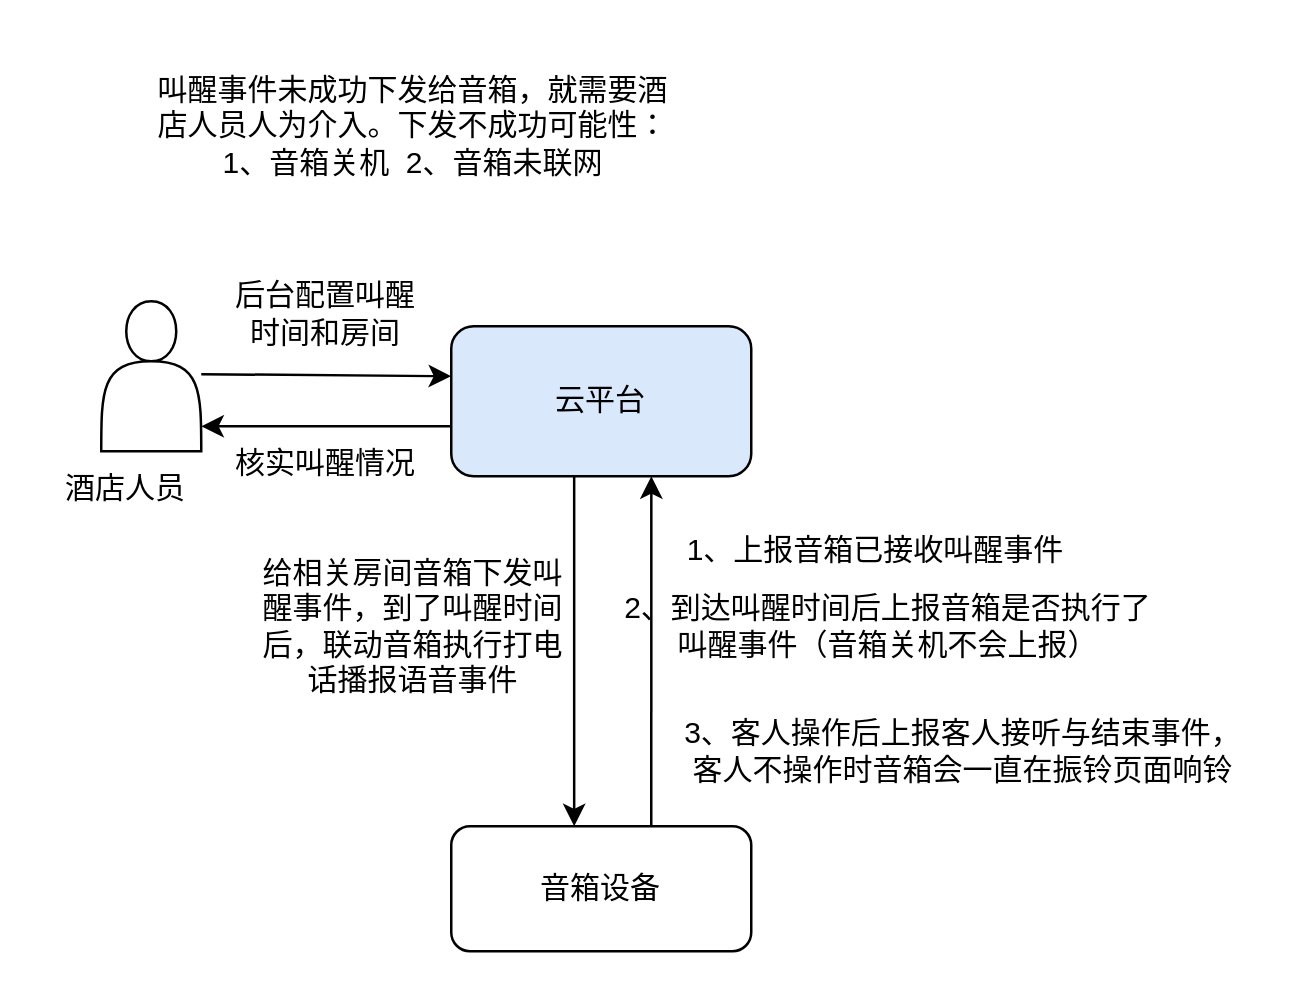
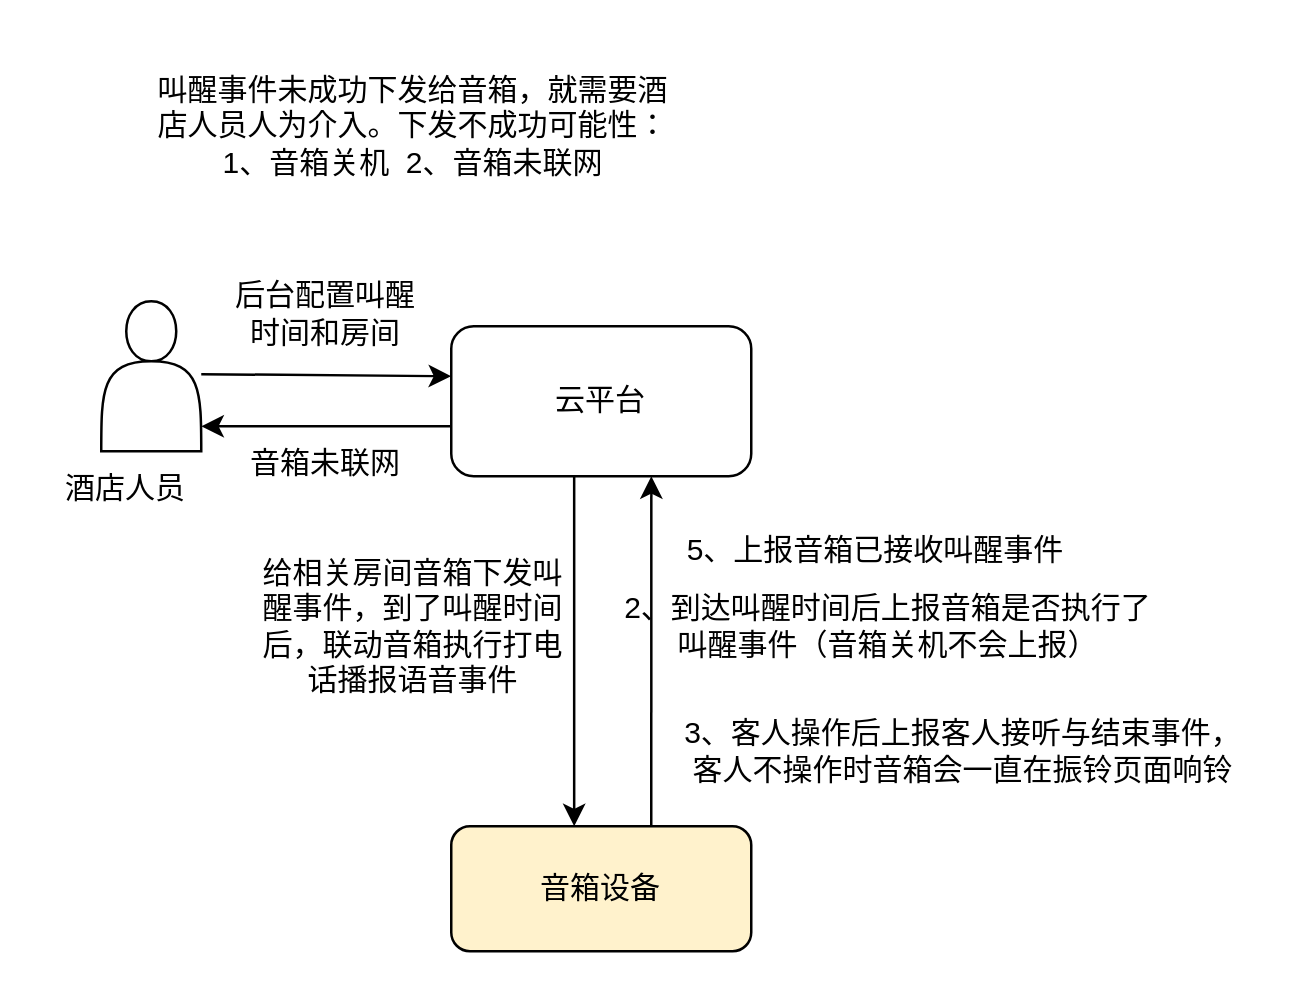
node "云平台": fillcolor #dae8fc -> #ffffff
node "核实叫醒情况": label "核实叫醒情况" -> "音箱未联网"
node "1、上报音箱已接收叫醒事件": label "1、上报音箱已接收叫醒事件" -> "5、上报音箱已接收叫醒事件"
node "音箱设备": fillcolor #ffffff -> #fff2cc
